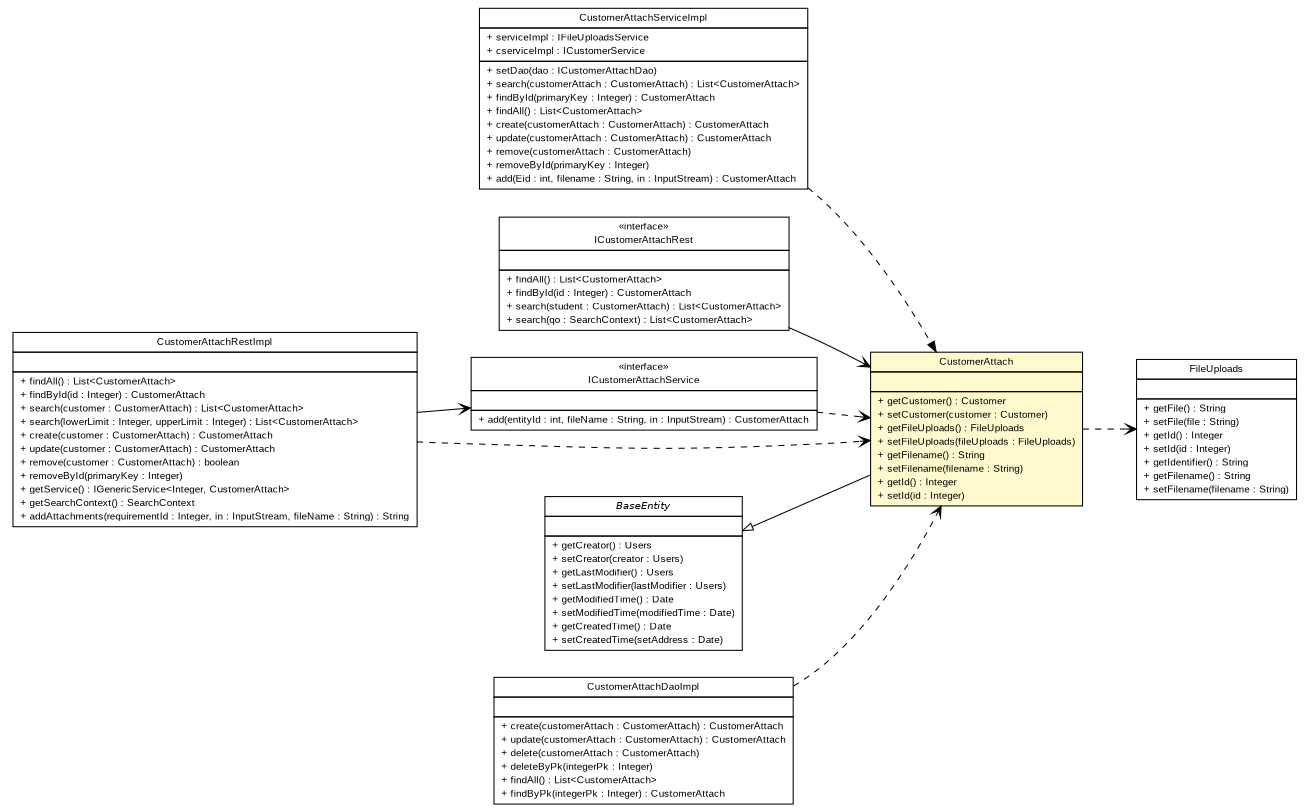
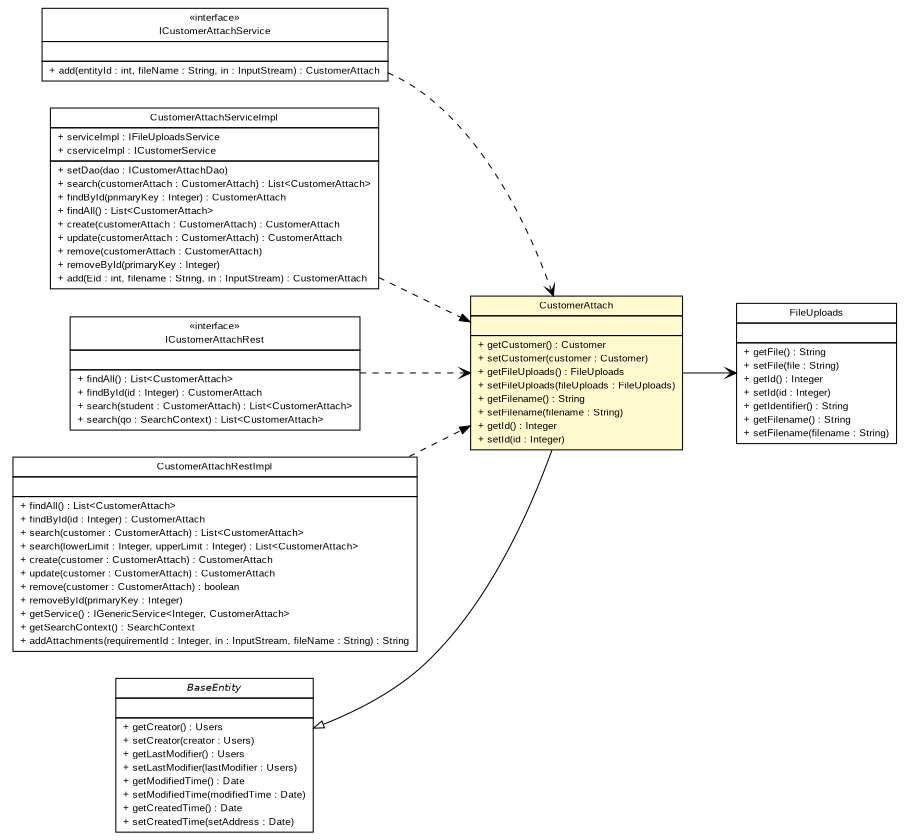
edge "ICustomerAttachRest" -> "CustomerAttach": style solid -> dashed
edge "CustomerAttachRestImpl" -> "ICustomerAttachService": removed
edge "CustomerAttach" -> "FileUploads": style dashed -> solid
edge "CustomerAttachRestImpl" -> "CustomerAttach": arrowhead open -> normal
node "CustomerAttachDaoImpl": removed
